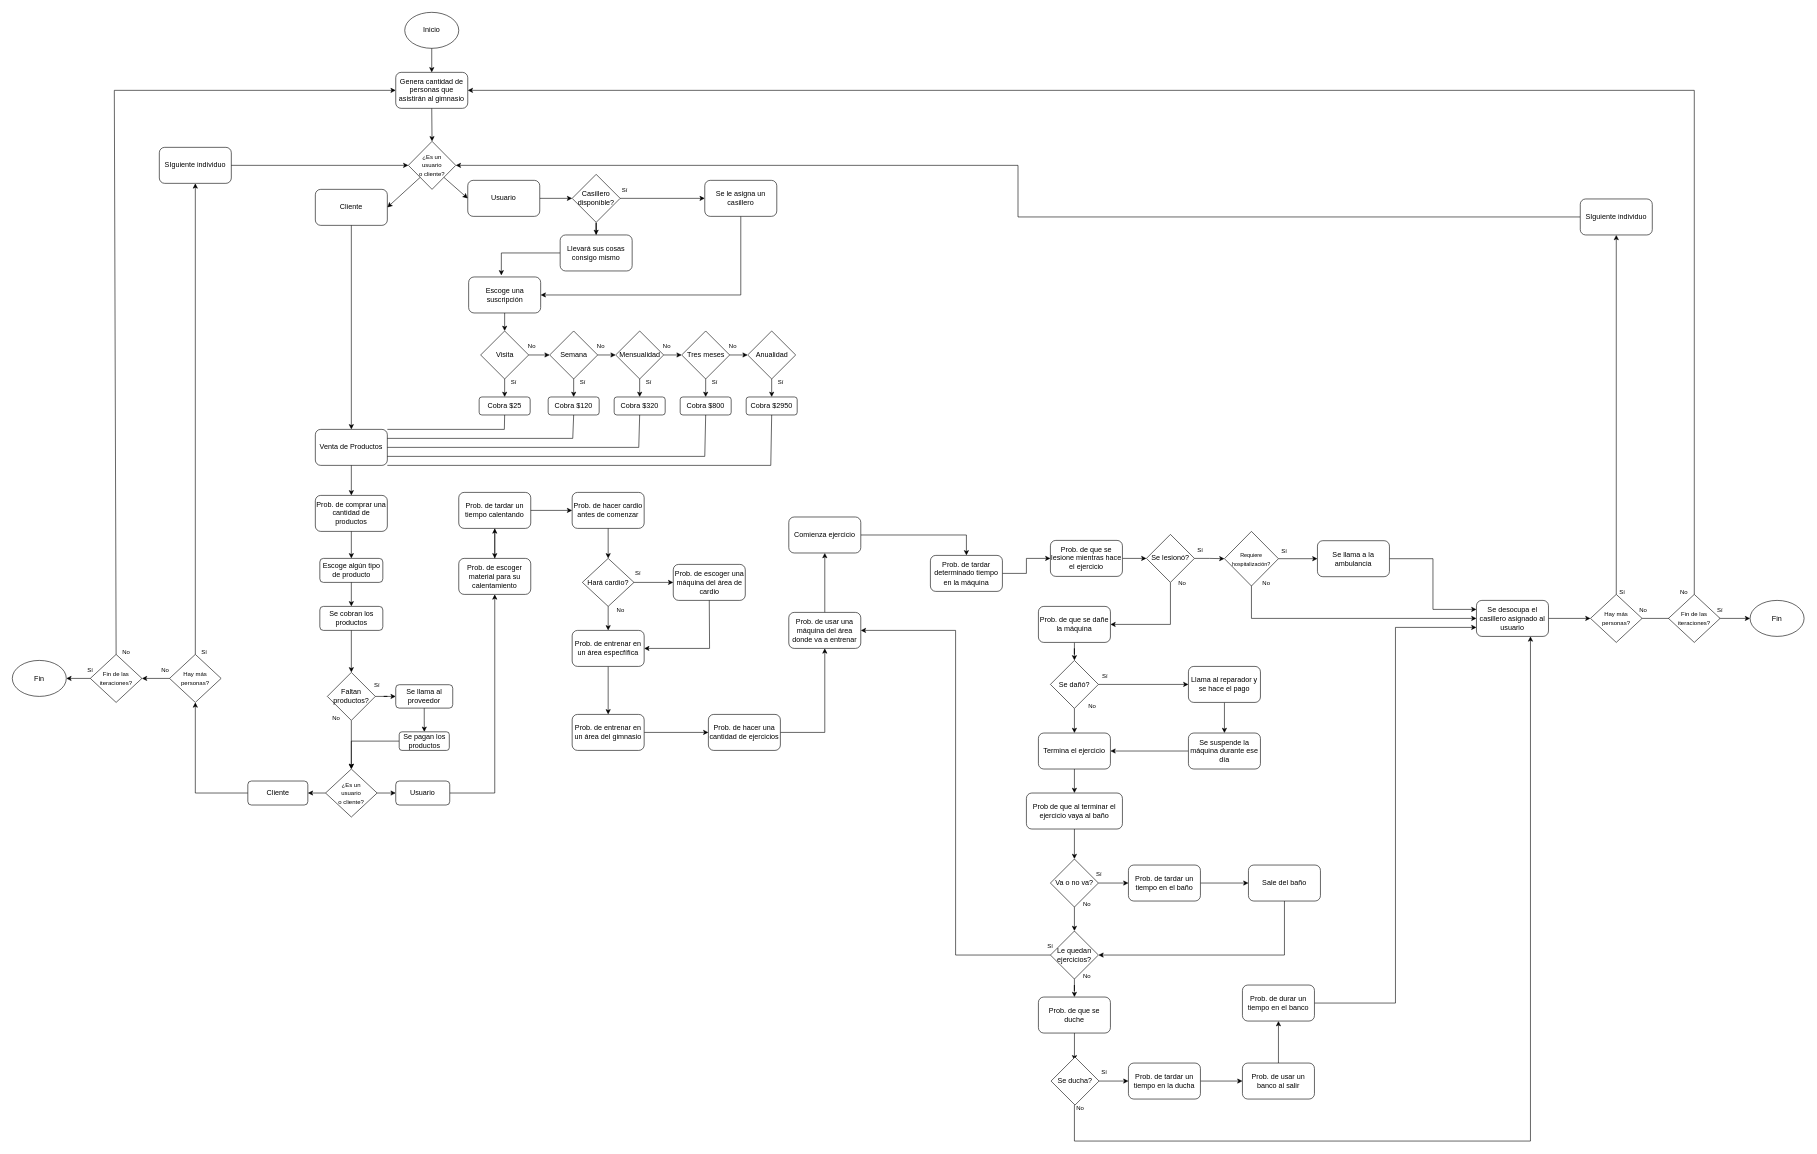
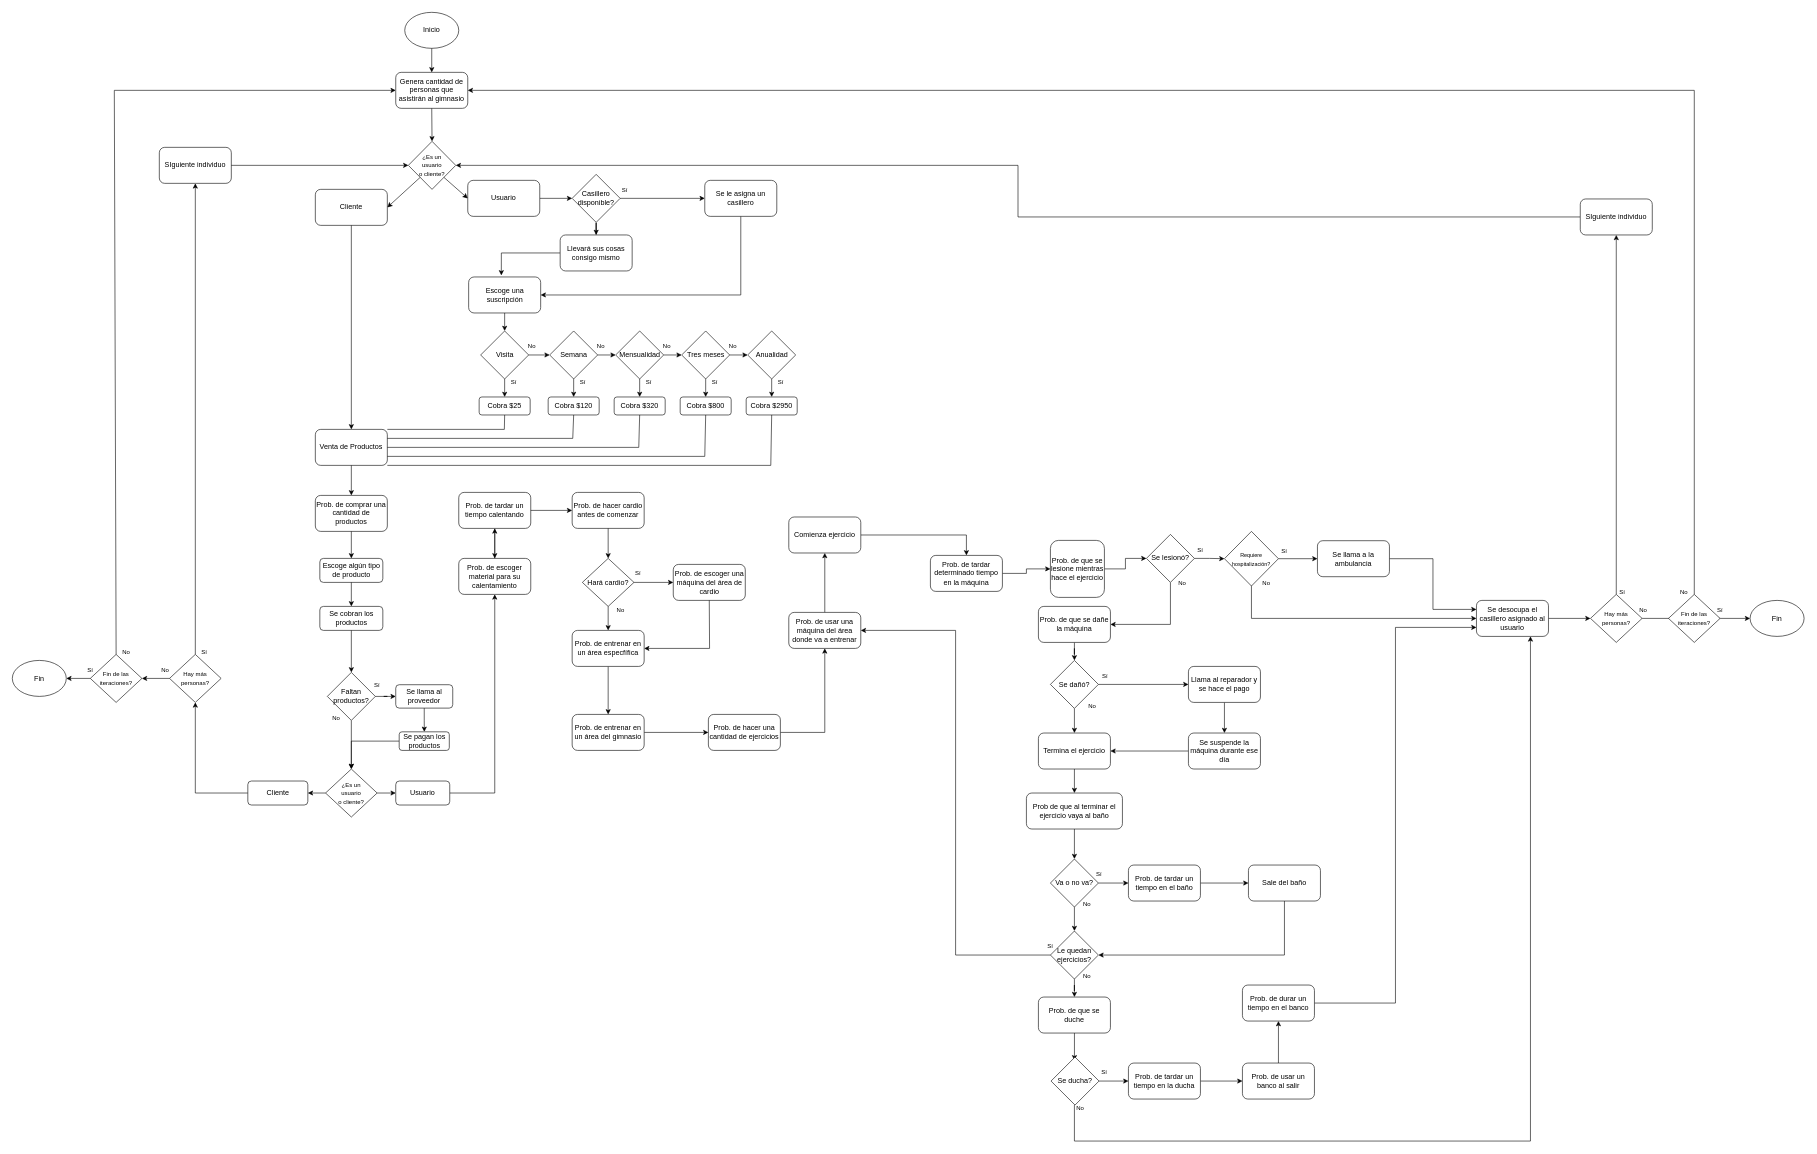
node "Prob. de que se lesione mientras hace el ejercicio": size 72x36 -> 54x57
